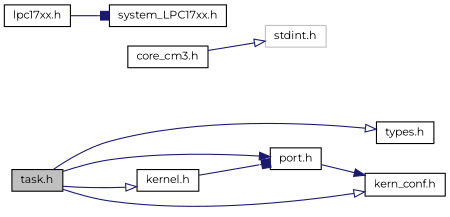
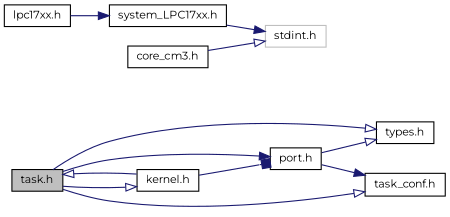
edge "lpc17xx.h" -> "system_LPC17xx.h": arrowhead box -> normal
edge "system_LPC17xx.h" -> "stdint.h": added
edge "port.h" -> "types.h": added
edge "kernel.h" -> "task.h": added
node "kern_conf.h": label "kern_conf.h" -> "task_conf.h"
